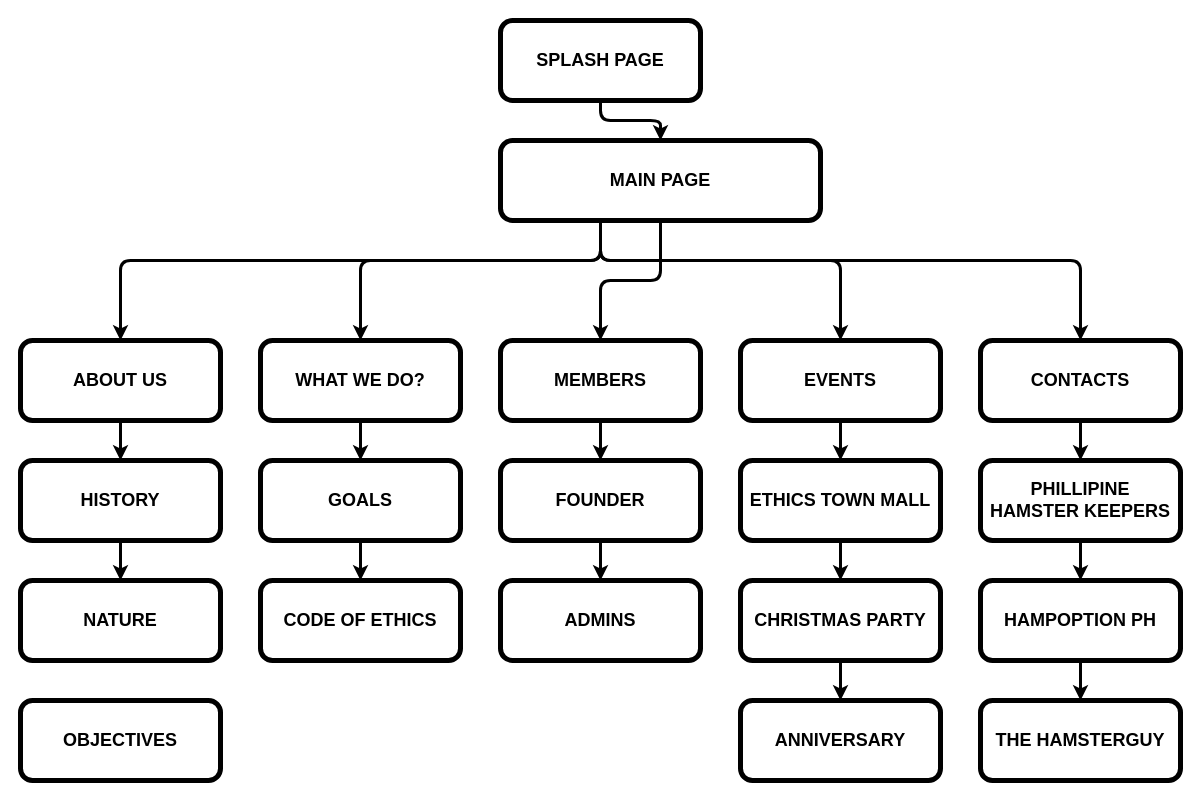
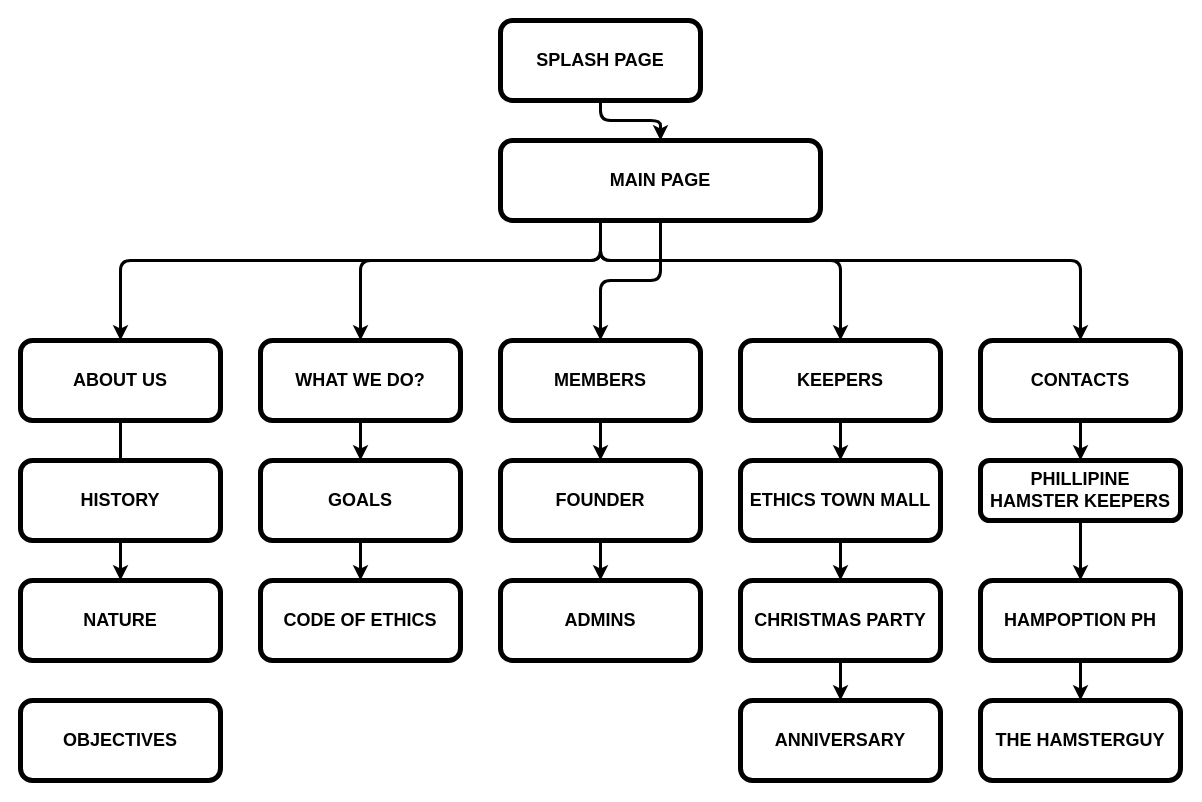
node "EVENTS": label "EVENTS" -> "KEEPERS"
edge "ABOUT US" -> "HISTORY": arrowhead classic -> none
node "PHILLIPINE HAMSTER KEEPERS": size 200x80 -> 200x60
